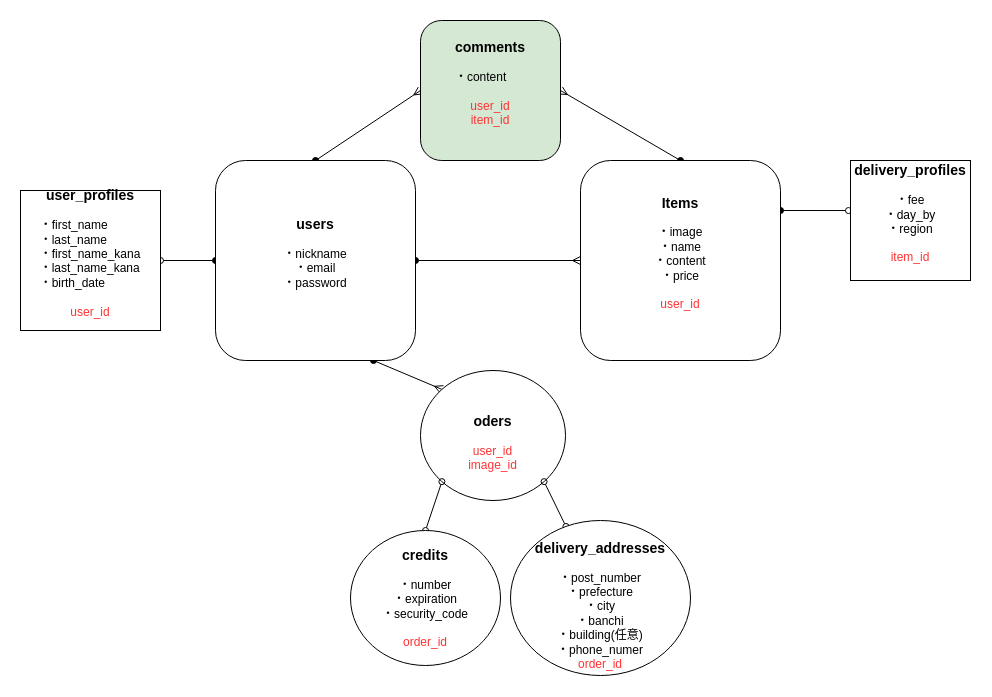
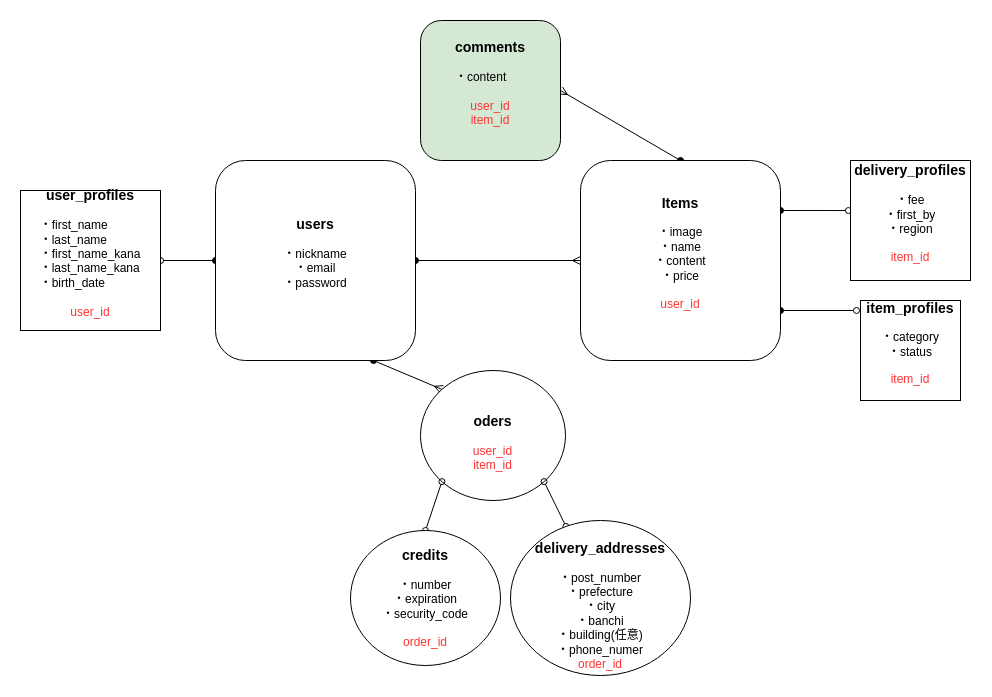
edge "comments ・content user_id item_id" -- "users ・nickname ・email ・password": removed
node "delivery_profiles ・fee ・day_by ・region item_id": label "delivery_profiles ・fee ・day_by ・region item_id" -> "delivery_profiles ・fee ・first_by ・region item_id"
edge "Items ・image ・name ・content ・price user_id" -- "item_profiles ・category ・status item_id": added
node "item_profiles ・category ・status item_id": added
node "oders user_id image_id": label "oders user_id image_id" -> "oders user_id item_id"
